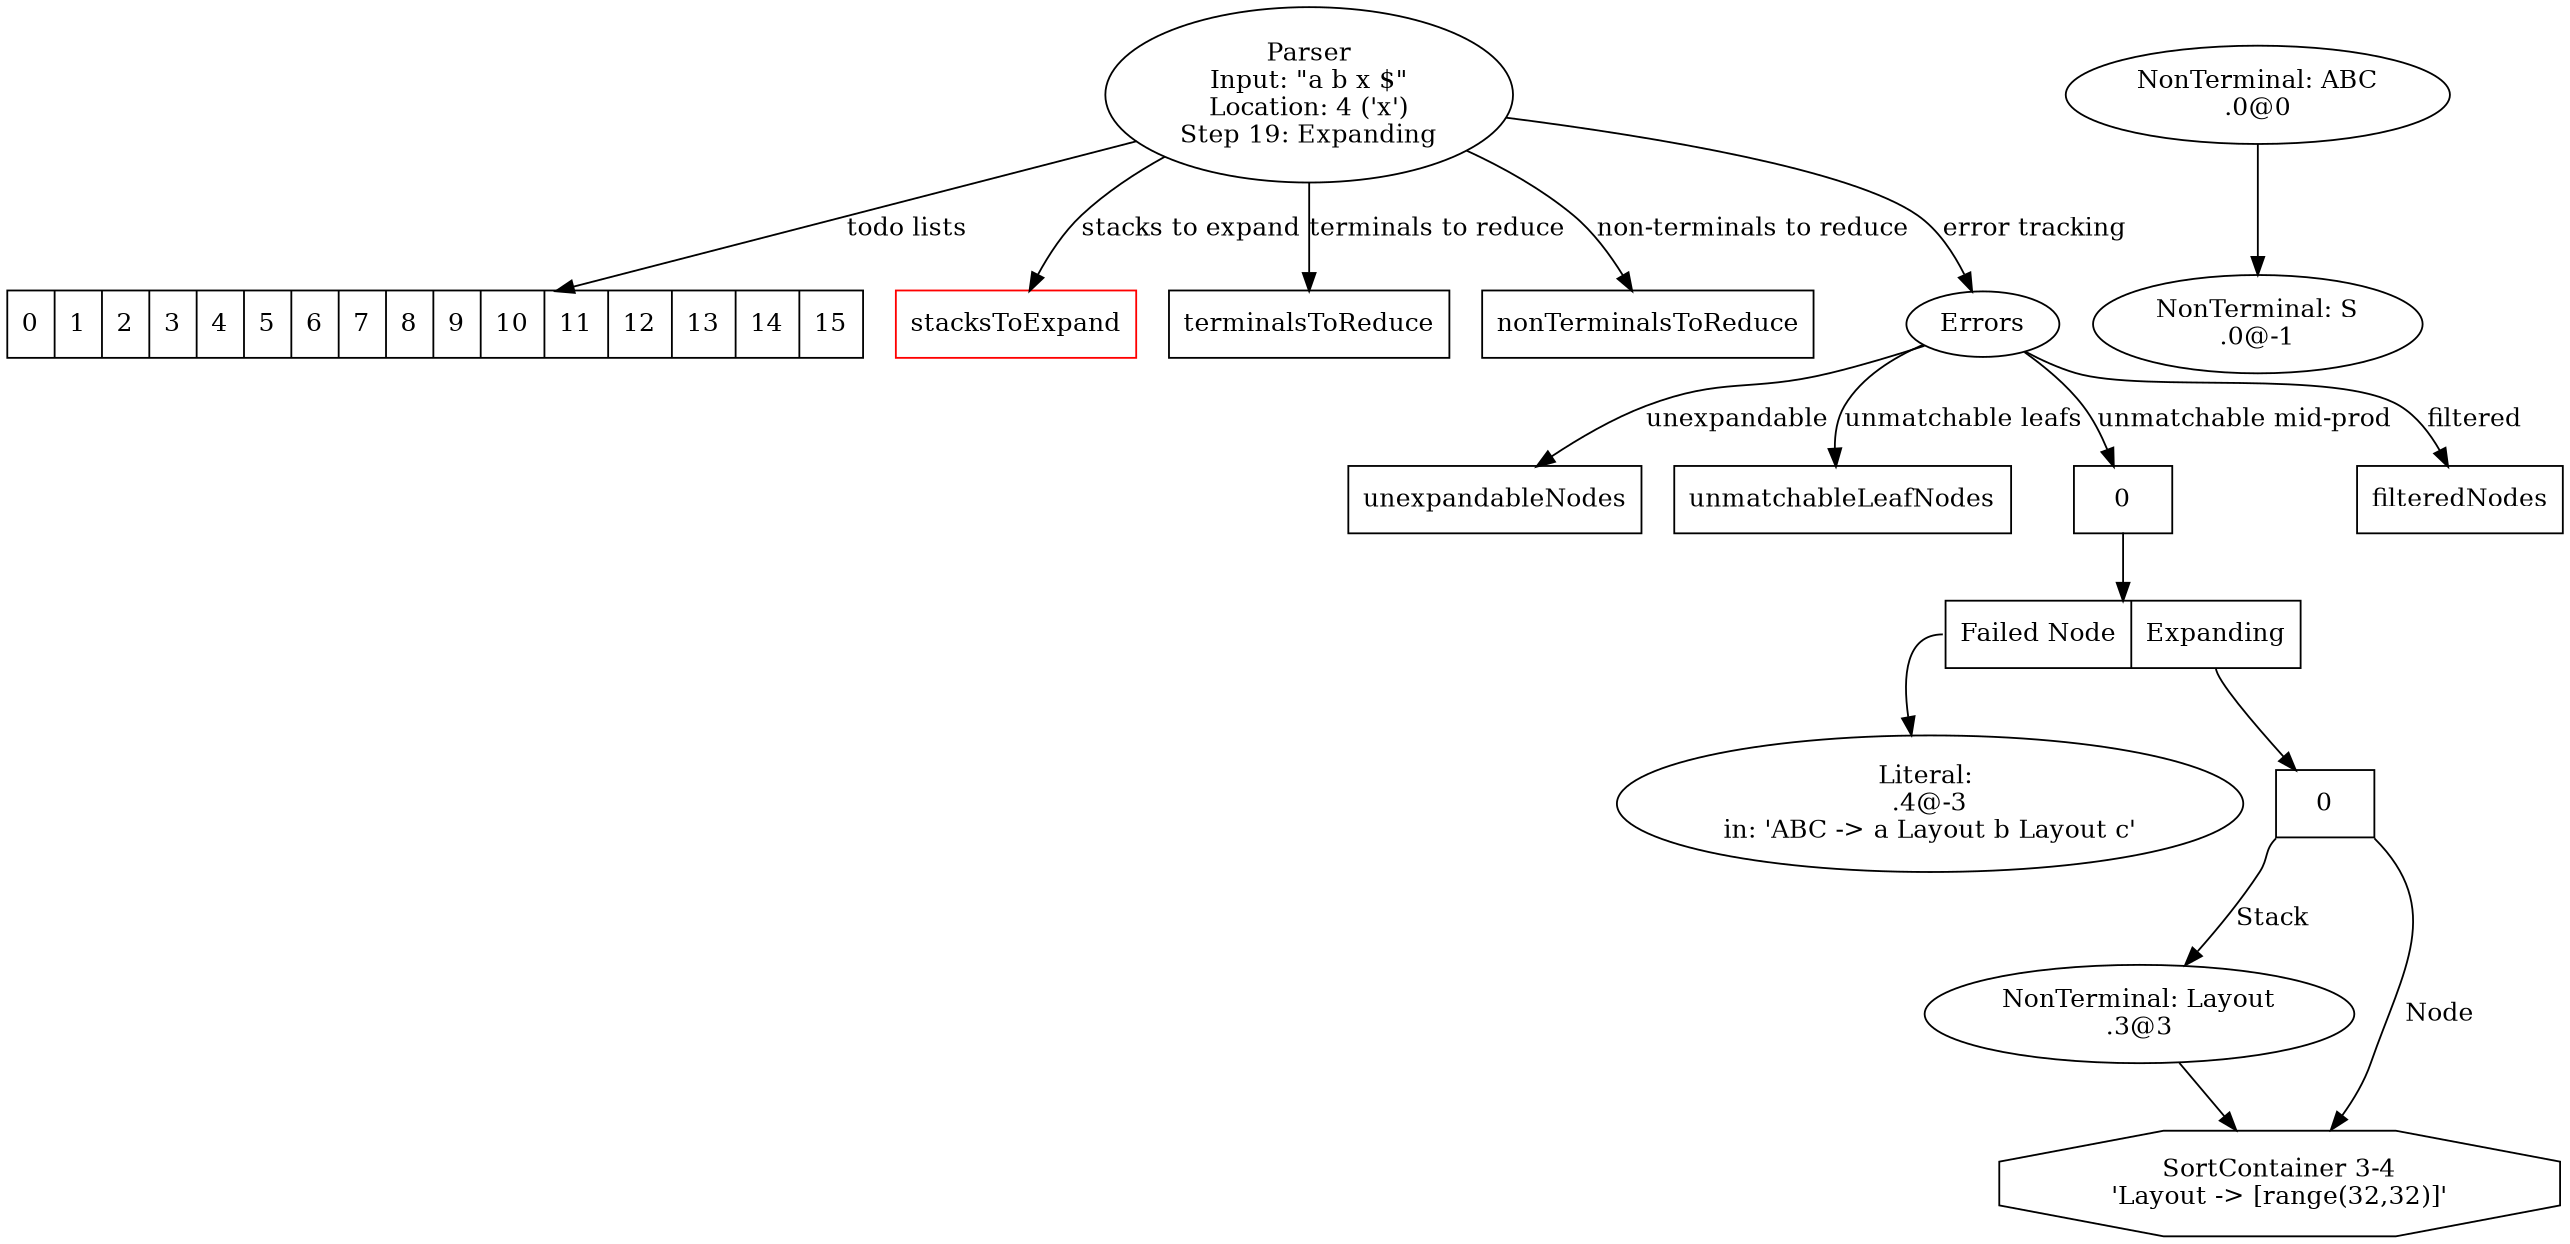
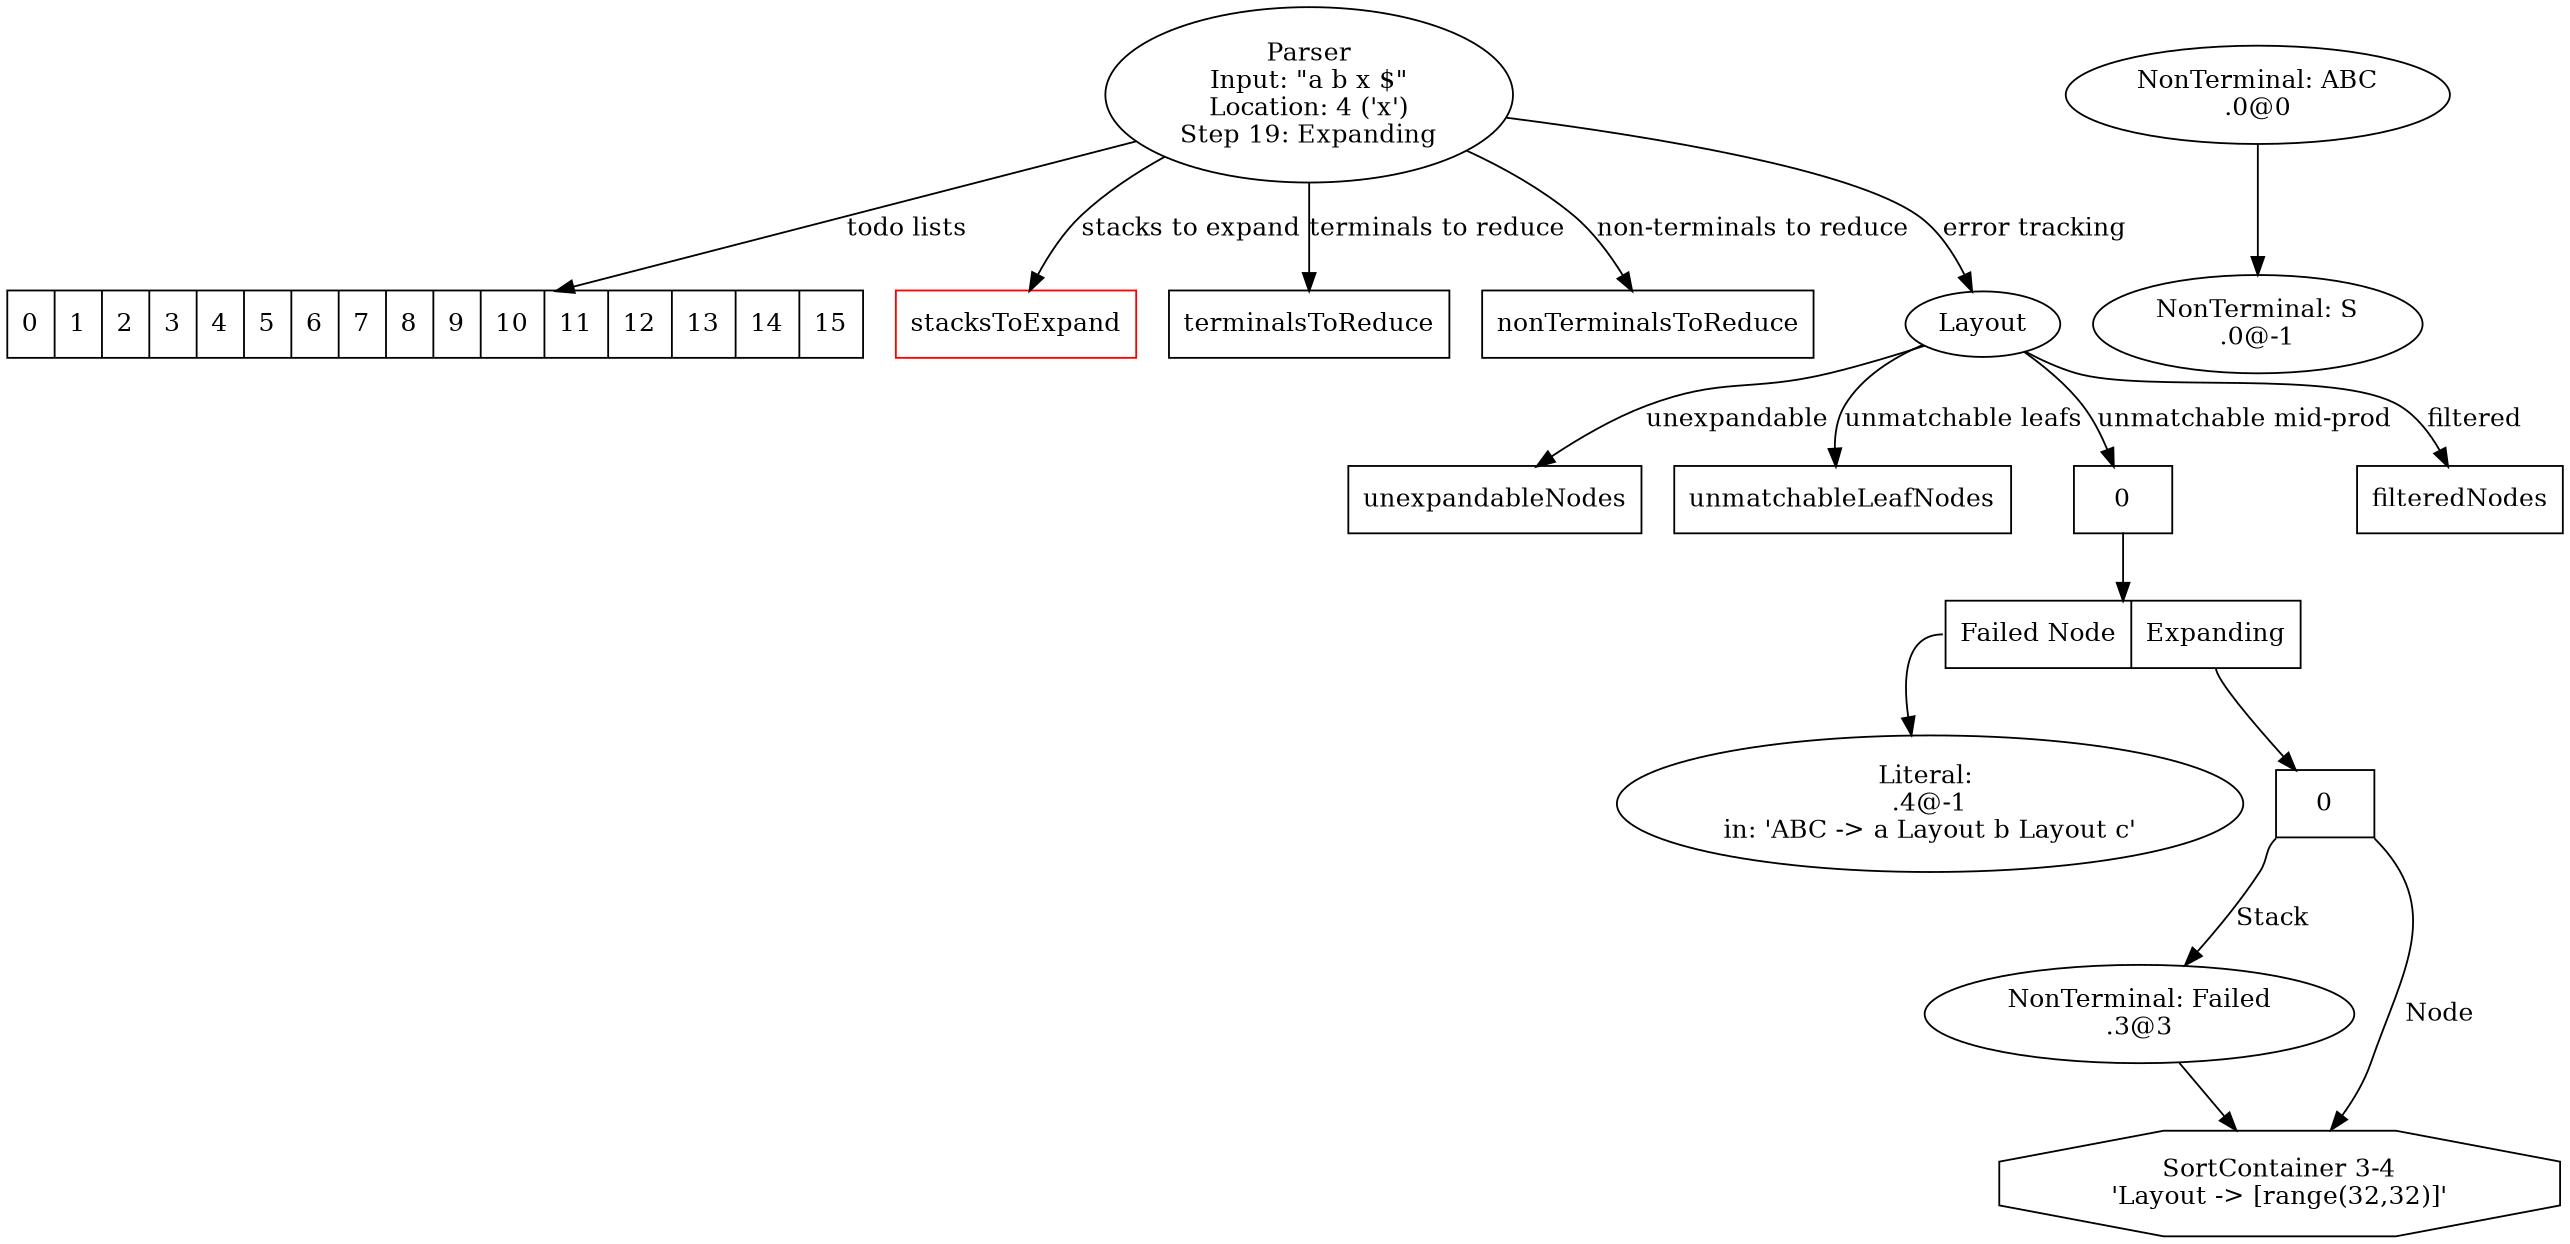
node "Errors": label "Errors" -> "Layout"
node "Literal: .4@-3 in: 'ABC -> a Layout b Layout c'": label "Literal: .4@-3 in: 'ABC -> a Layout b Layout c'" -> "Literal: .4@-1 in: 'ABC -> a Layout b Layout c'"
node "NonTerminal: Layout .3@3": label "NonTerminal: Layout .3@3" -> "NonTerminal: Failed .3@3"
